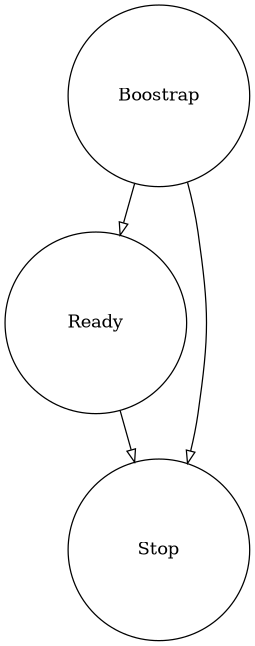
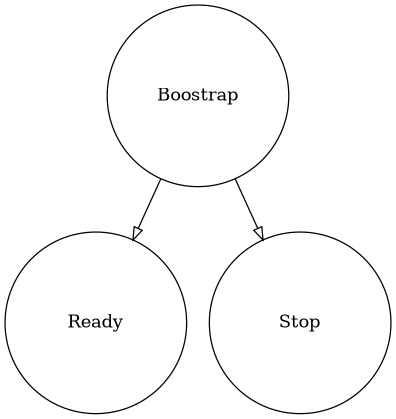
edge "Ready" -> "Stop": removed
